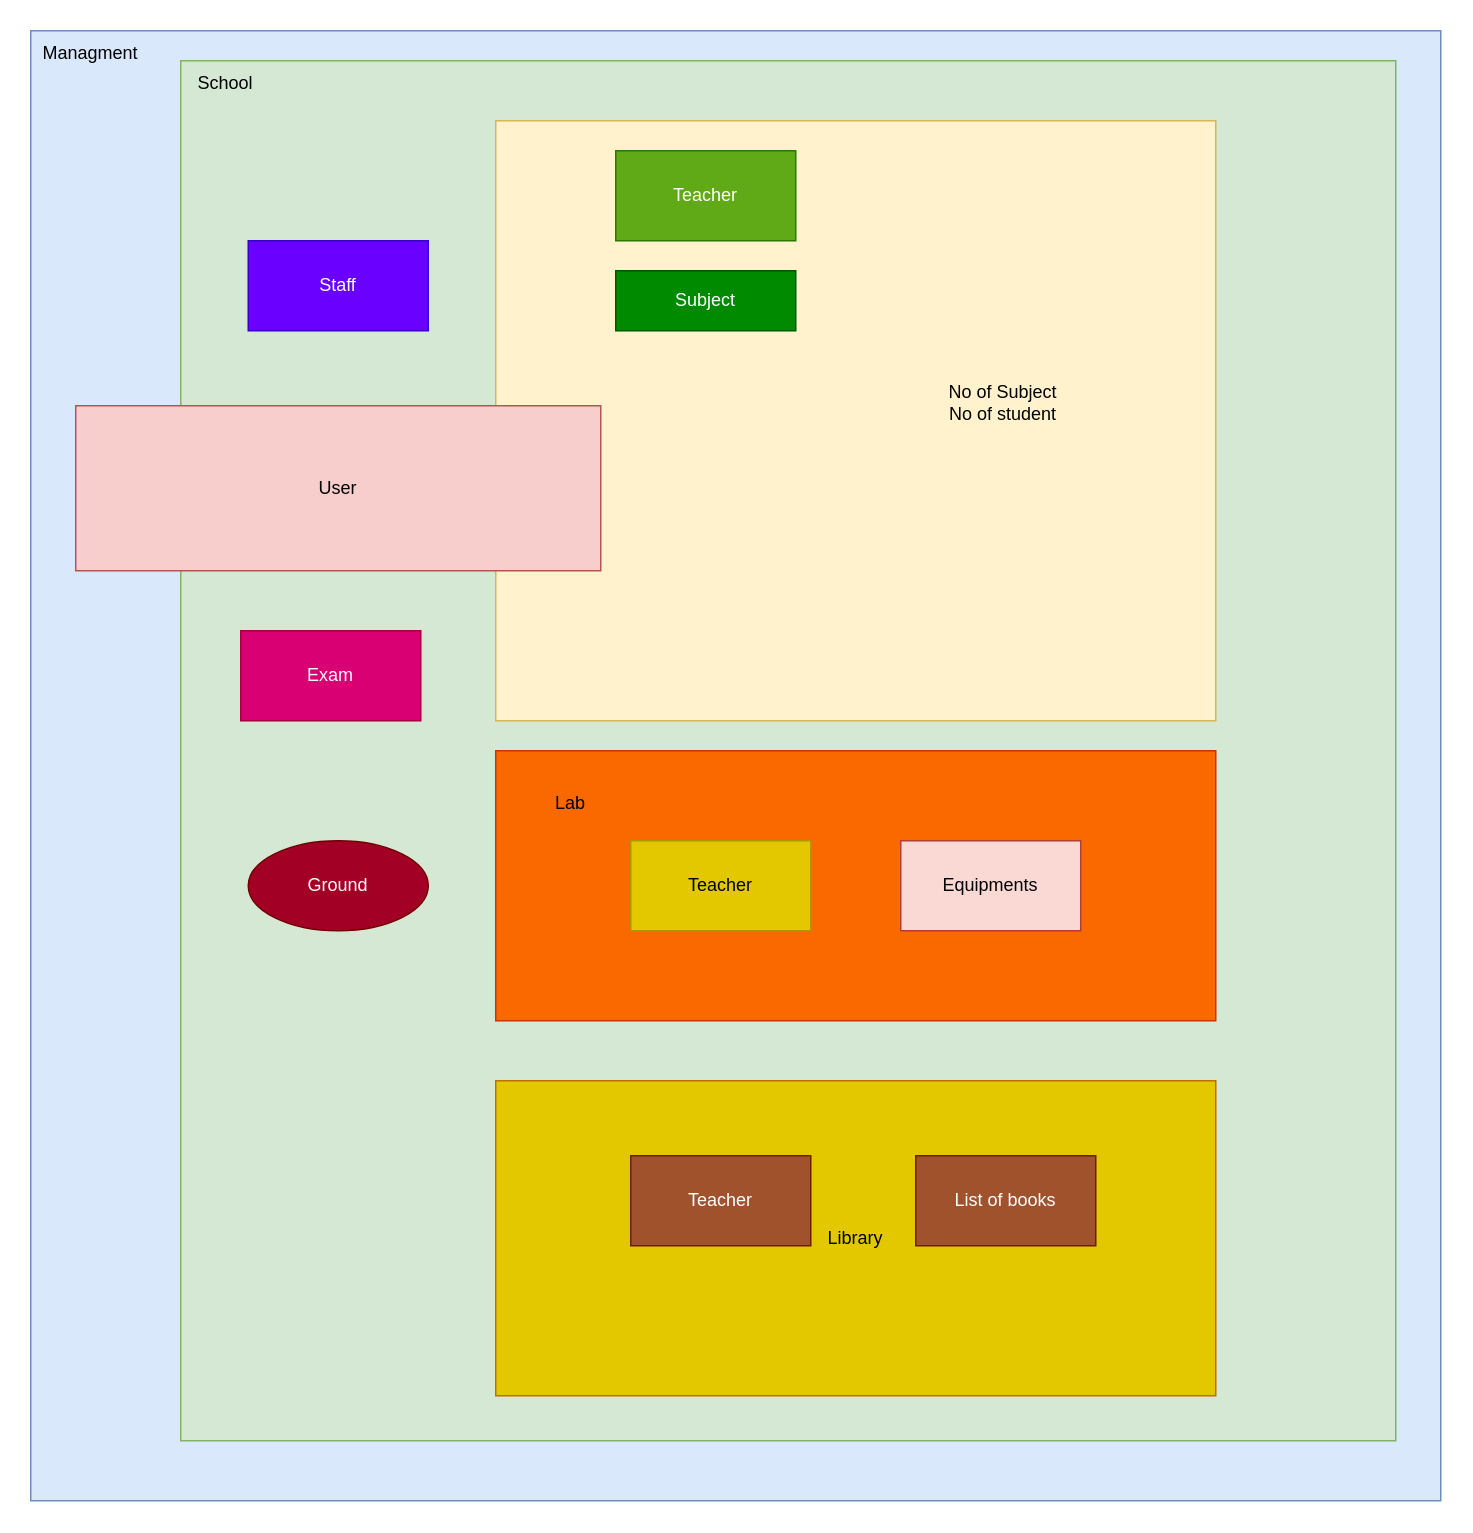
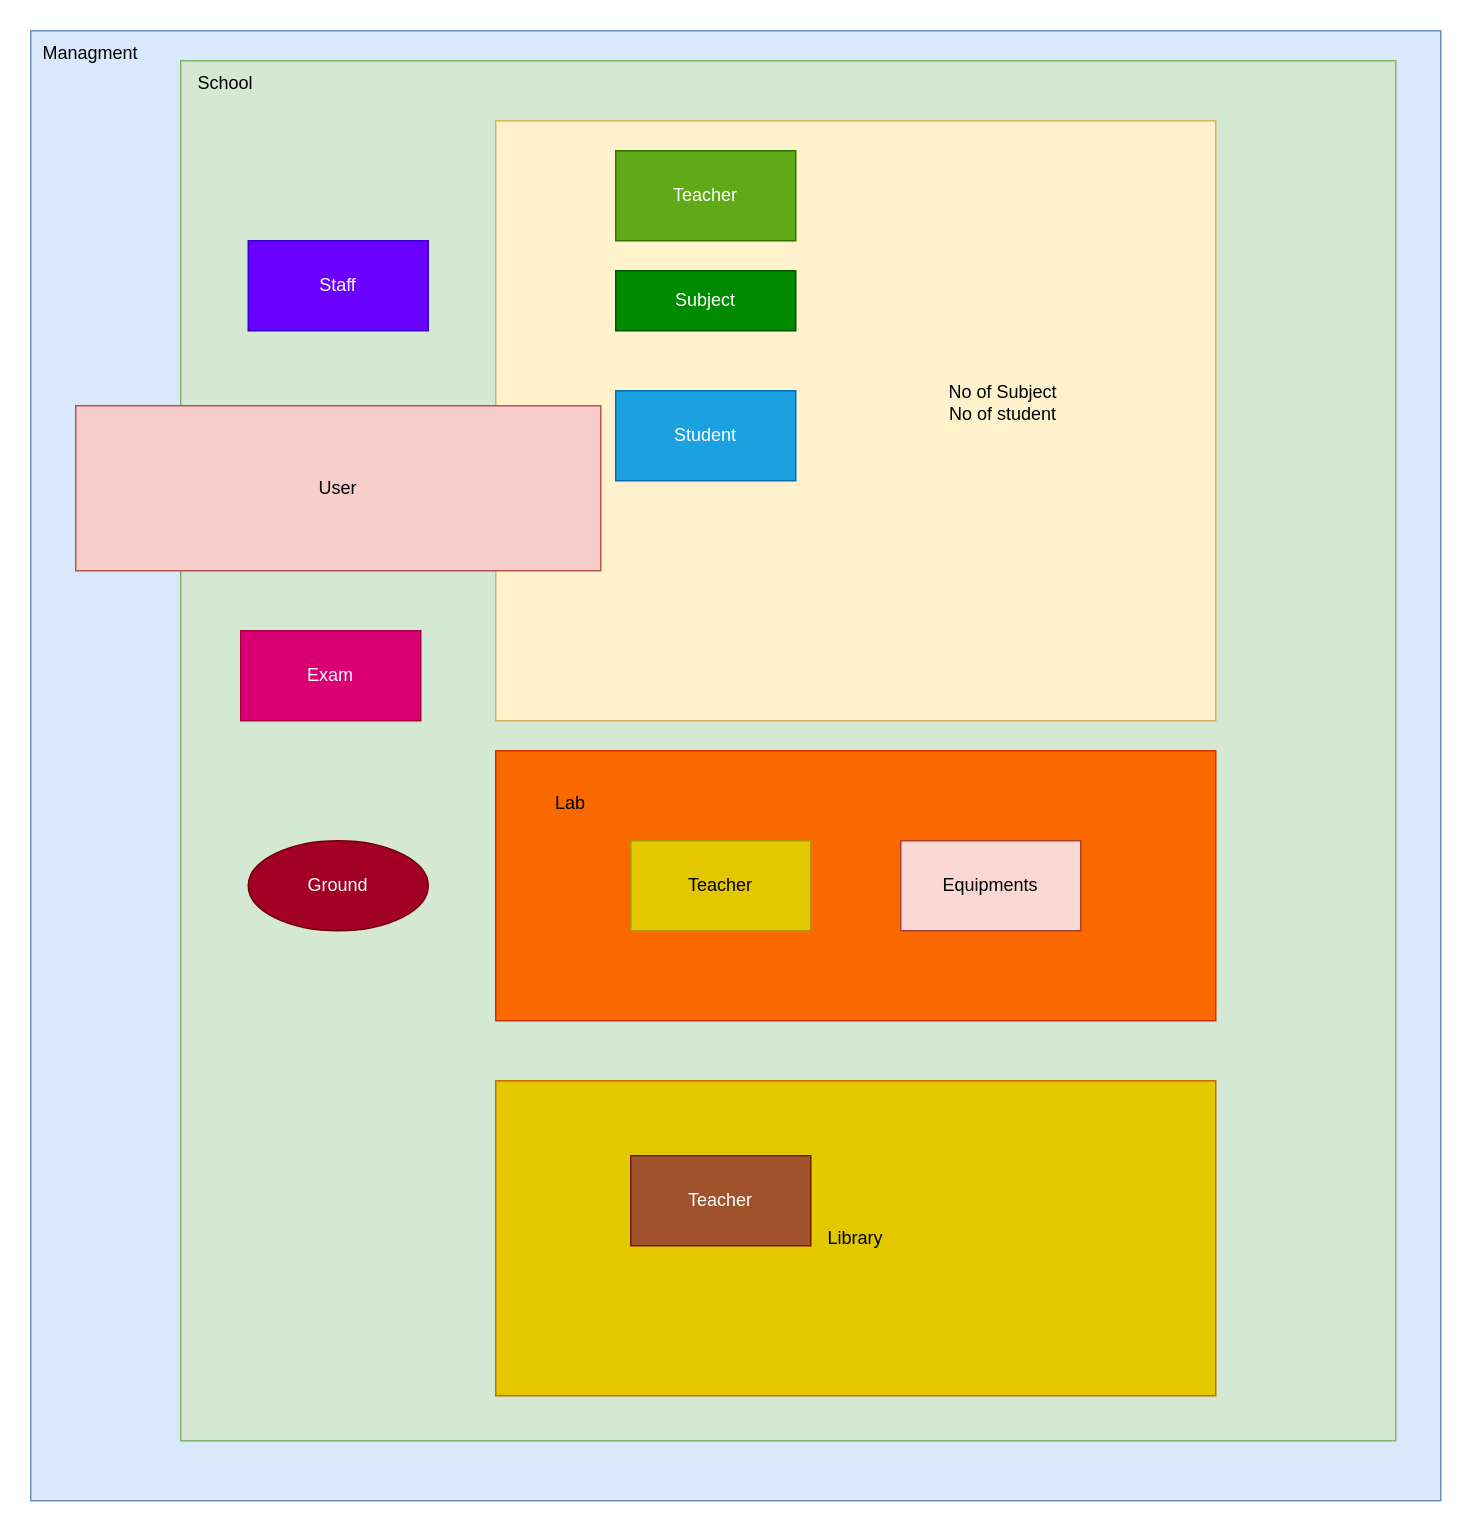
node "Student": added
node "List of books": removed
